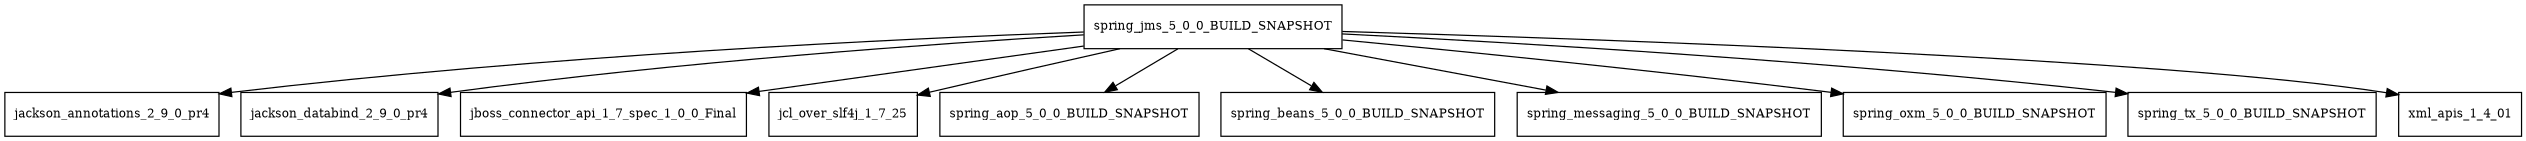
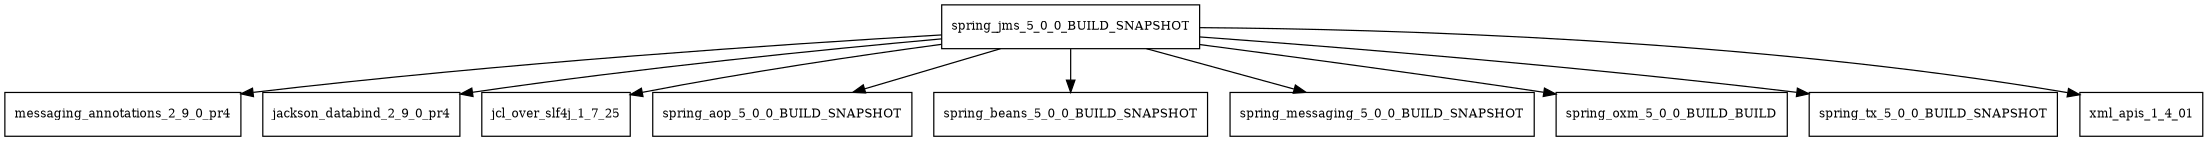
node "jackson_annotations_2_9_0_pr4": label "jackson_annotations_2_9_0_pr4" -> "messaging_annotations_2_9_0_pr4"
node "jboss_connector_api_1_7_spec_1_0_0_Final": removed
node "spring_oxm_5_0_0_BUILD_SNAPSHOT": label "spring_oxm_5_0_0_BUILD_SNAPSHOT" -> "spring_oxm_5_0_0_BUILD_BUILD"
